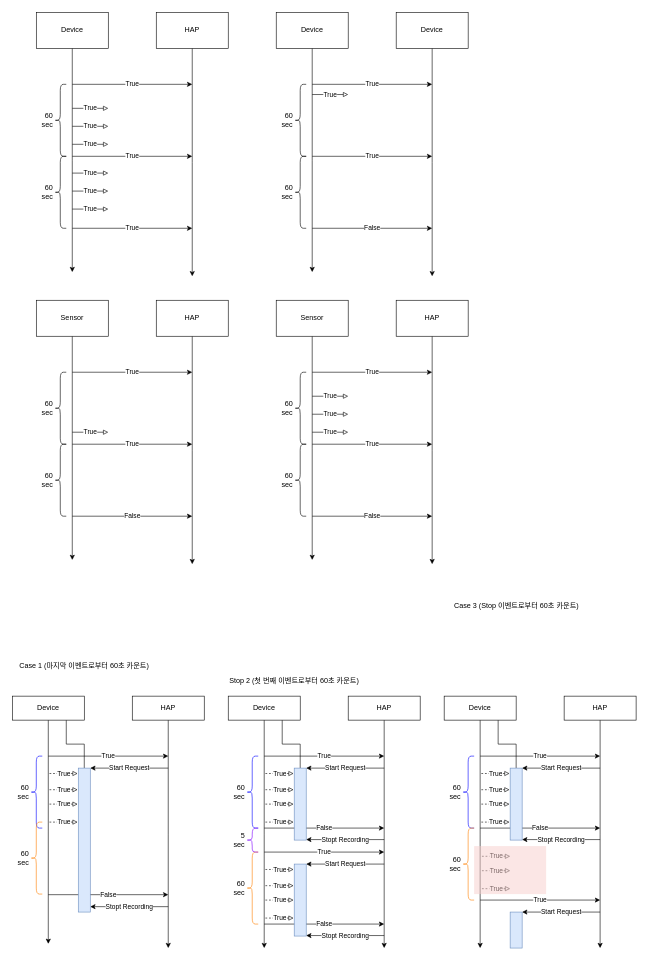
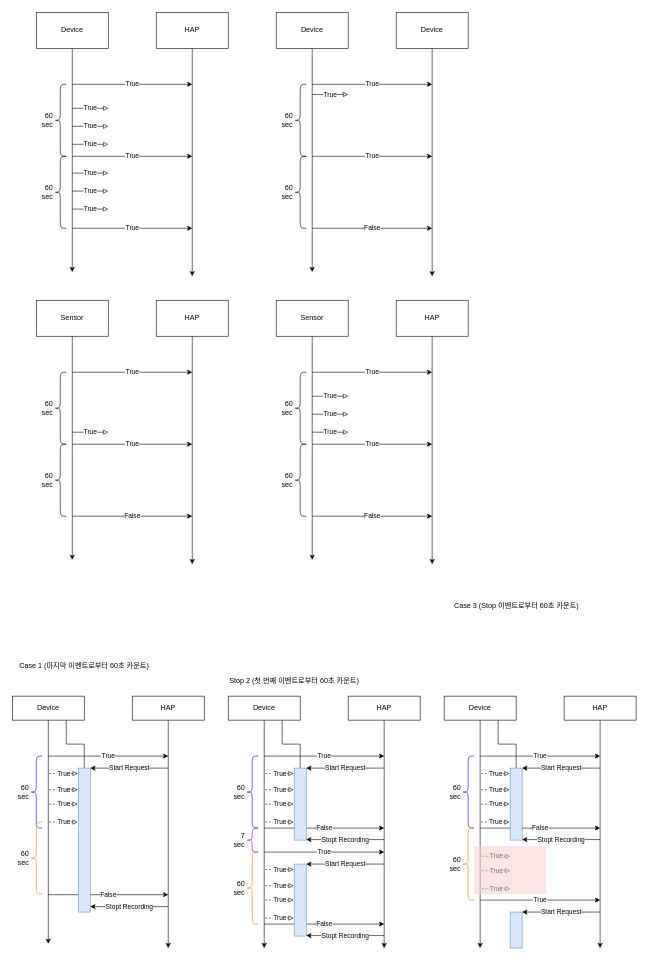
node "5 sec": label "5 sec" -> "7 sec"
